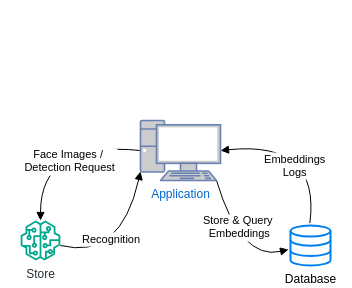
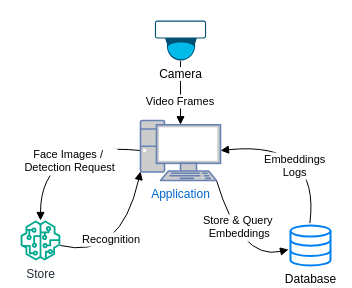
node "Camera": added
edge "Camera" -> "Application": added, label "Video Frames"
